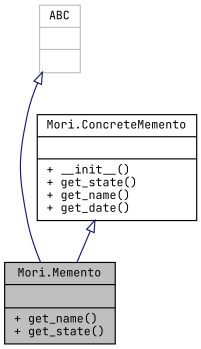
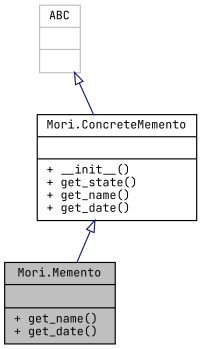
edge "Mori.Memento" -> "ABC": now "Mori.ConcreteMemento" -> "ABC"
node "Mori.Memento": text "+ get_state()" -> "+ get_date()"
